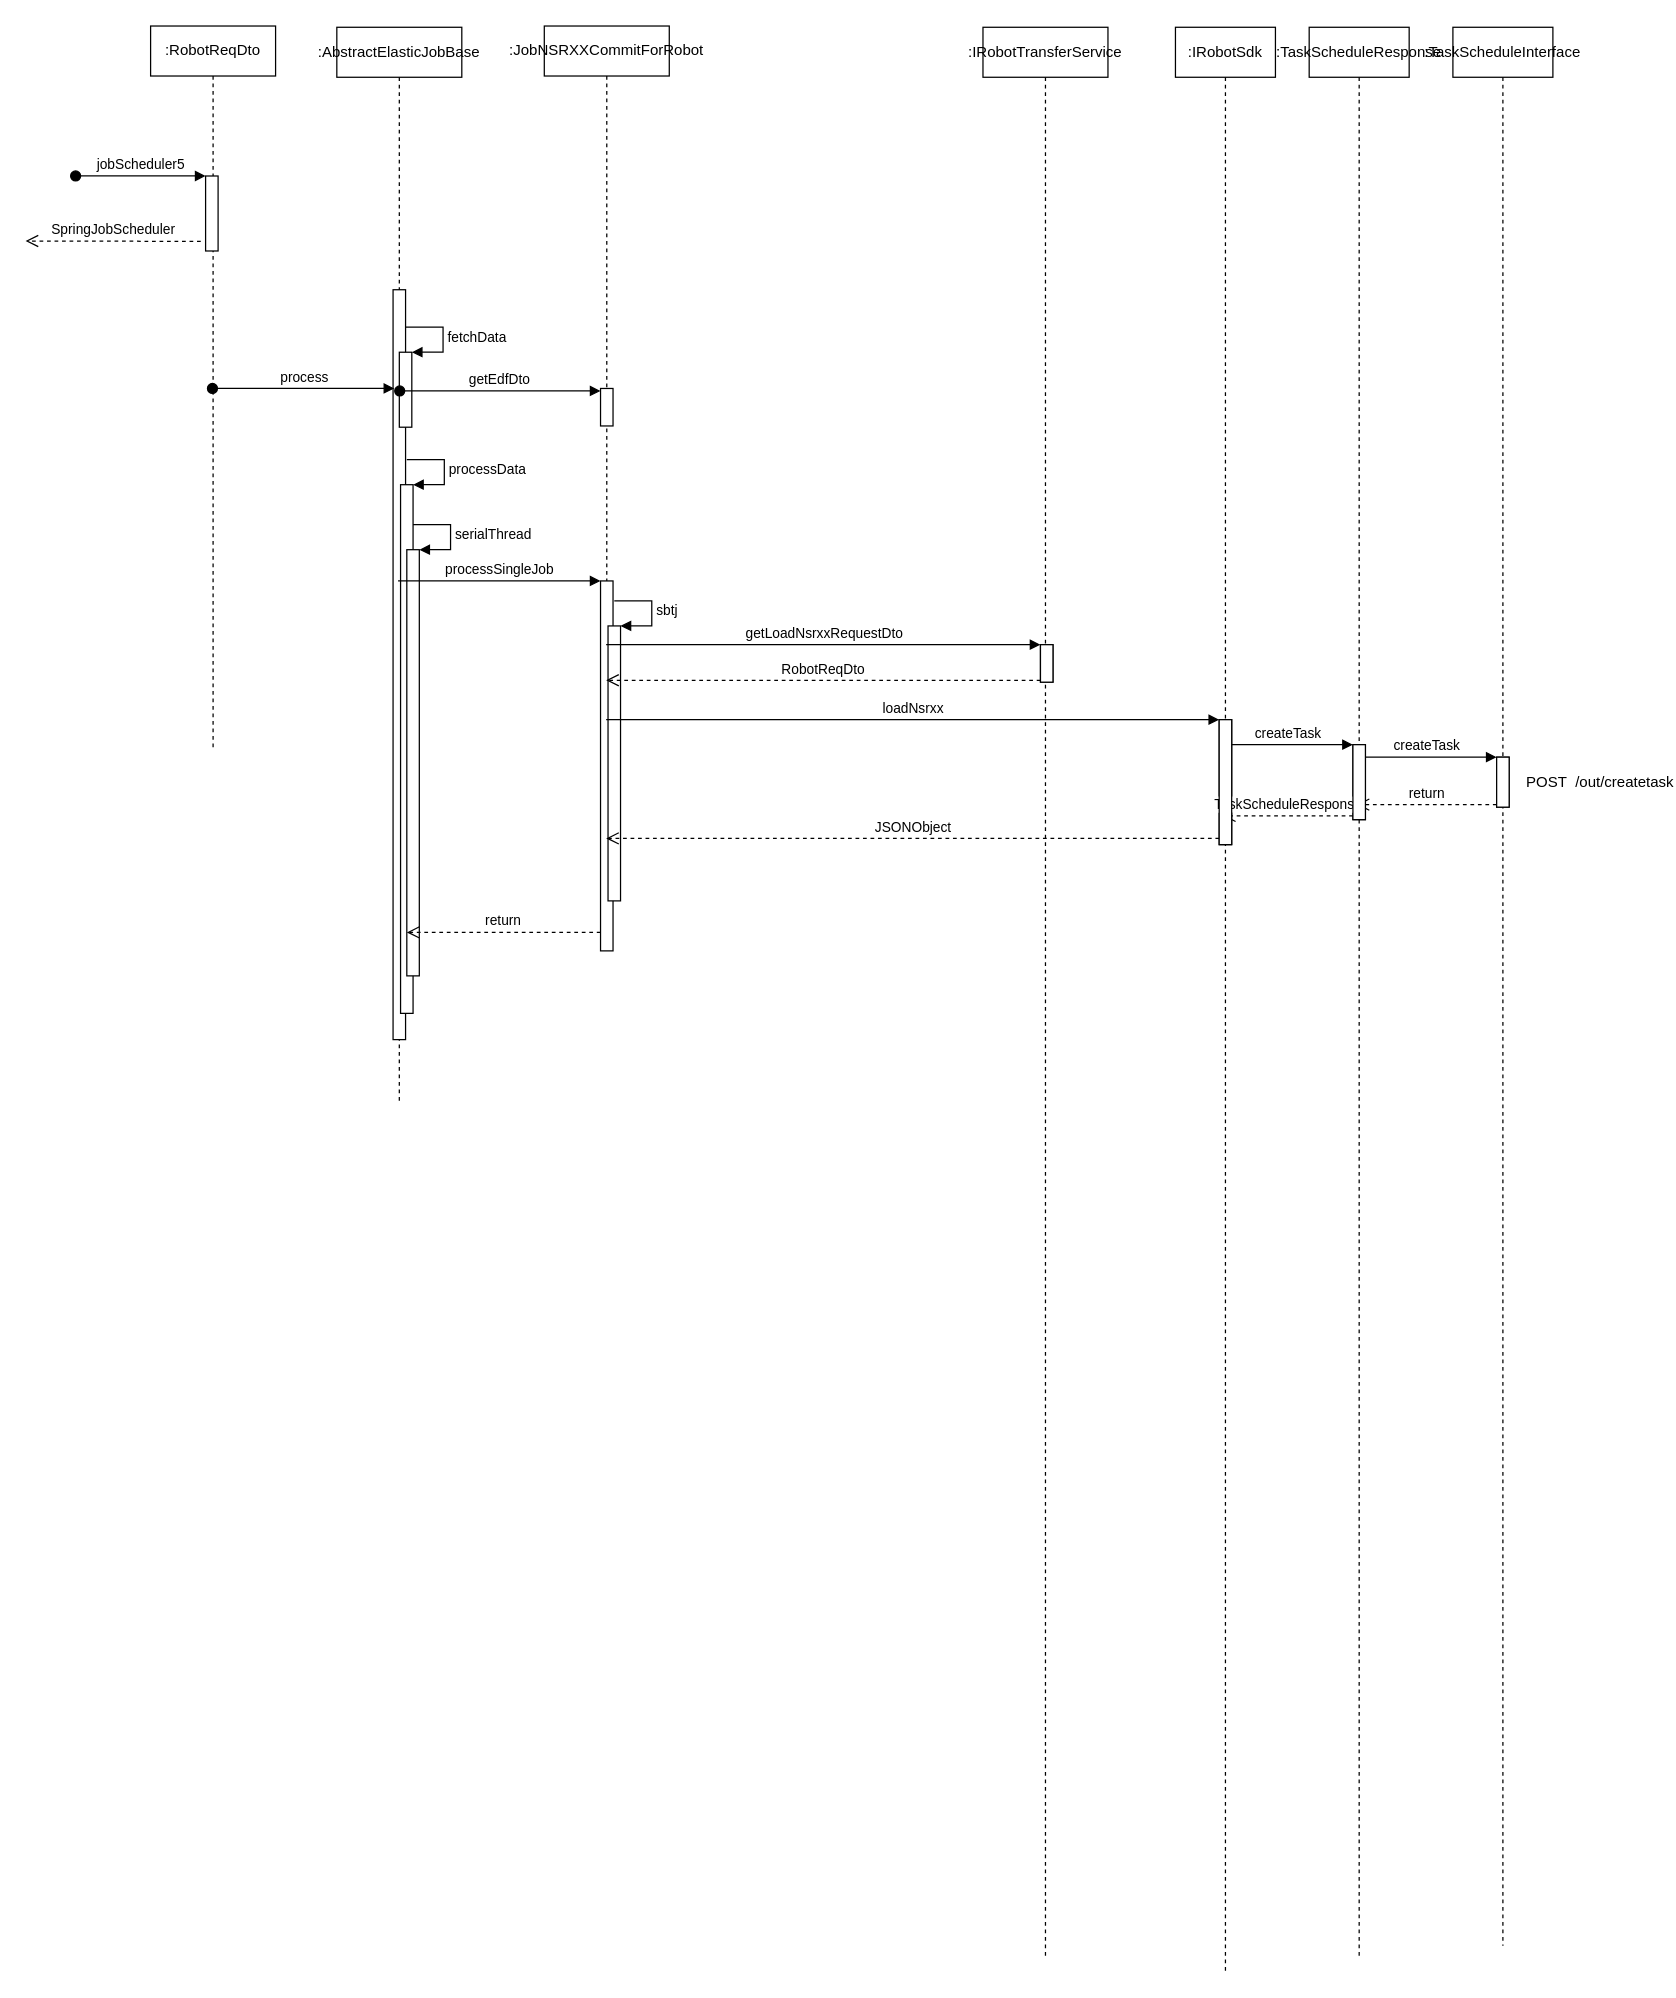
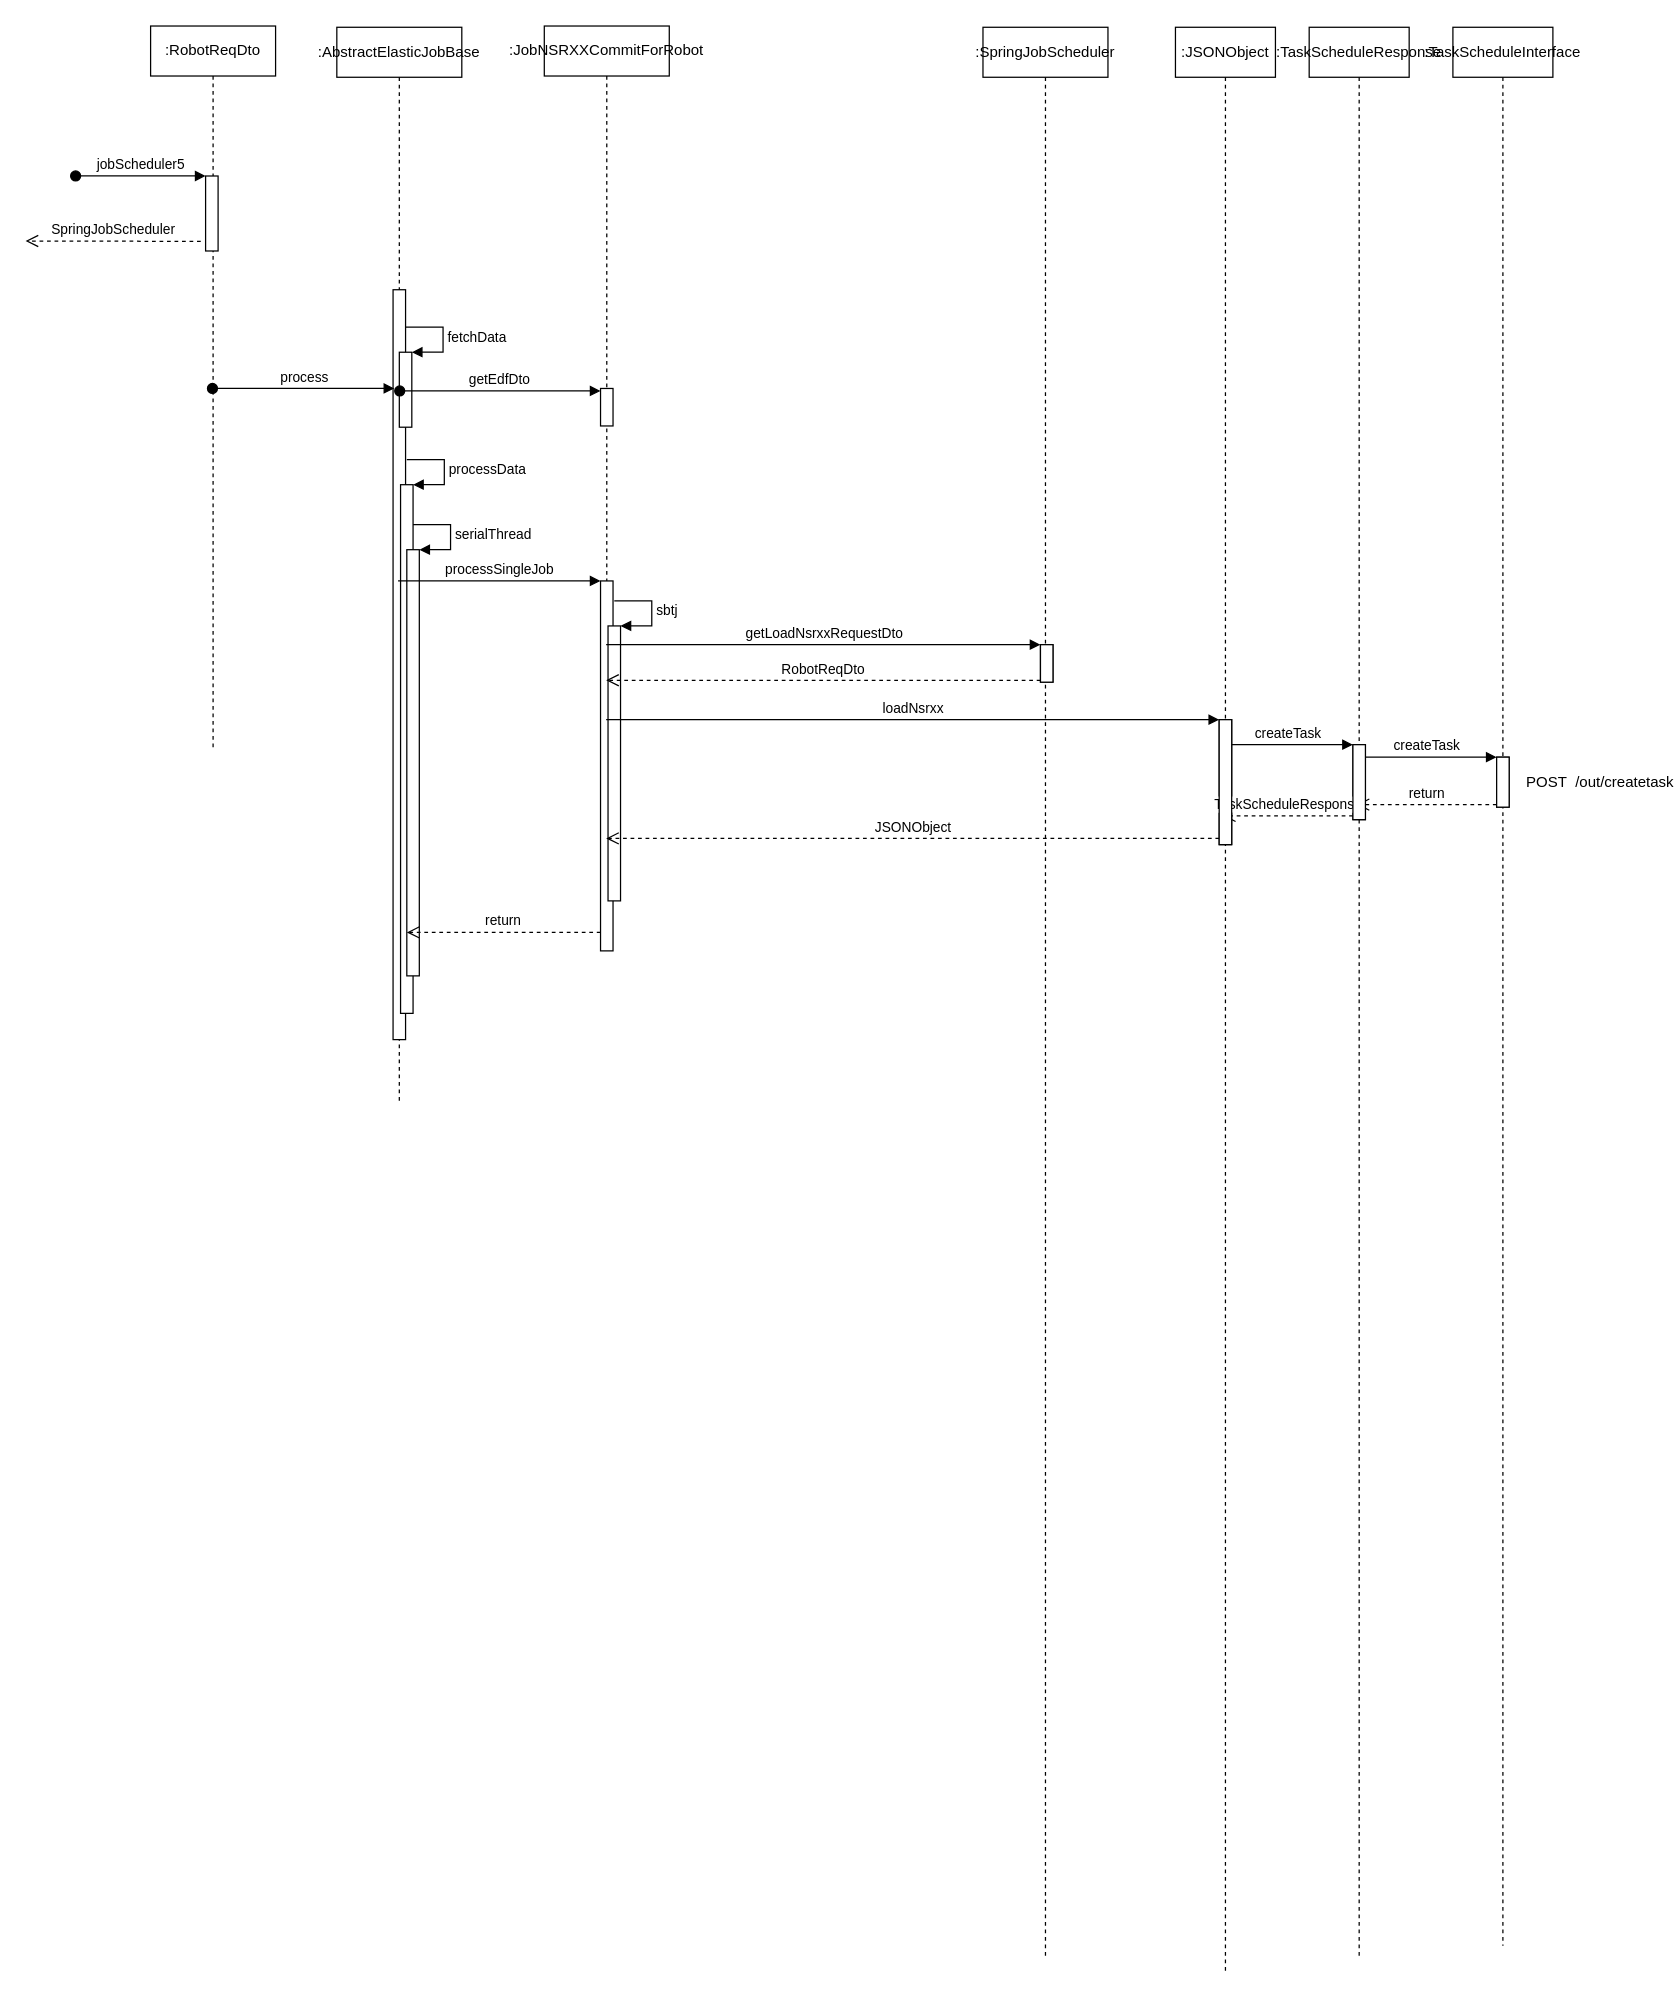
node ":IRobotTransferService": label ":IRobotTransferService" -> ":SpringJobScheduler"
node ":IRobotSdk": label ":IRobotSdk" -> ":JSONObject"
